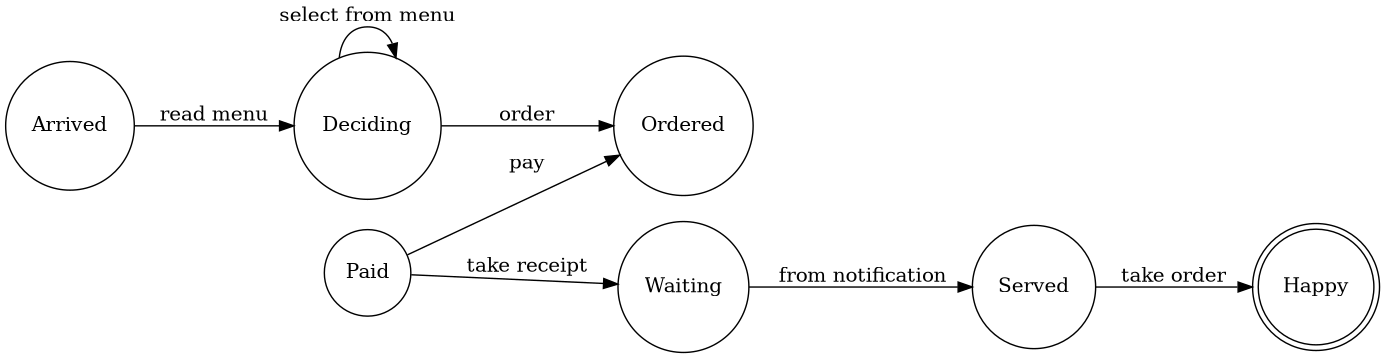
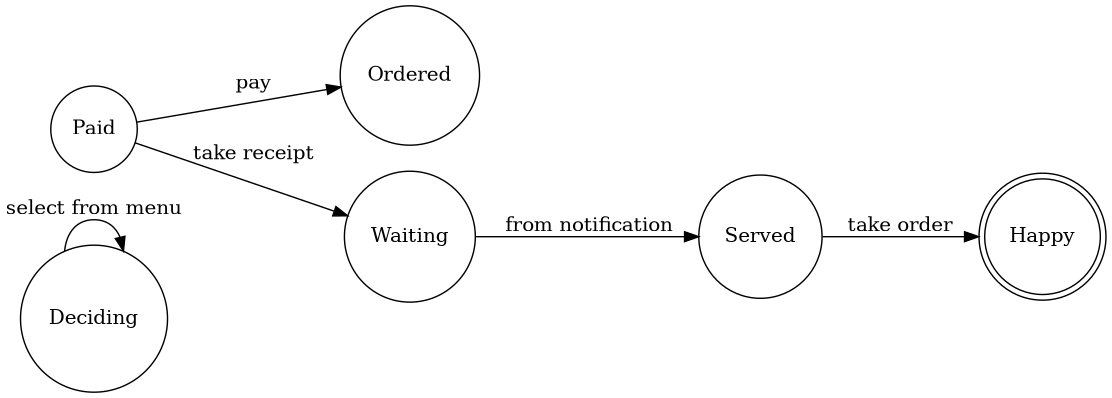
node "Arrived": removed
edge "Deciding" -> "Ordered": removed, label "order"
